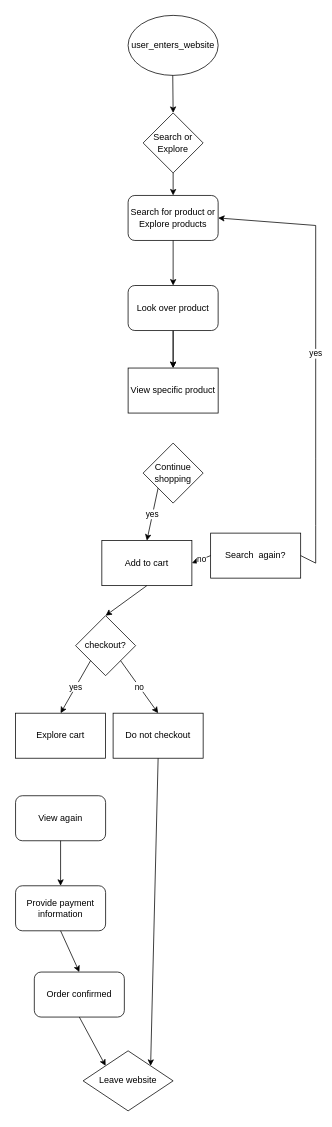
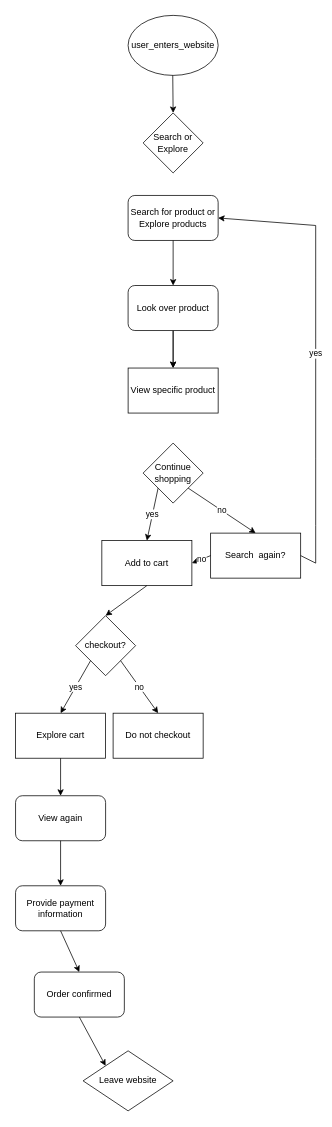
edge "Search or Explore" -> "Search for product or Explore products": removed
edge "Continue shopping" -> "Search again?": added, label "no"
edge "Explore cart" -> "View again": added
edge "Do not checkout" -> "Leave website": removed
